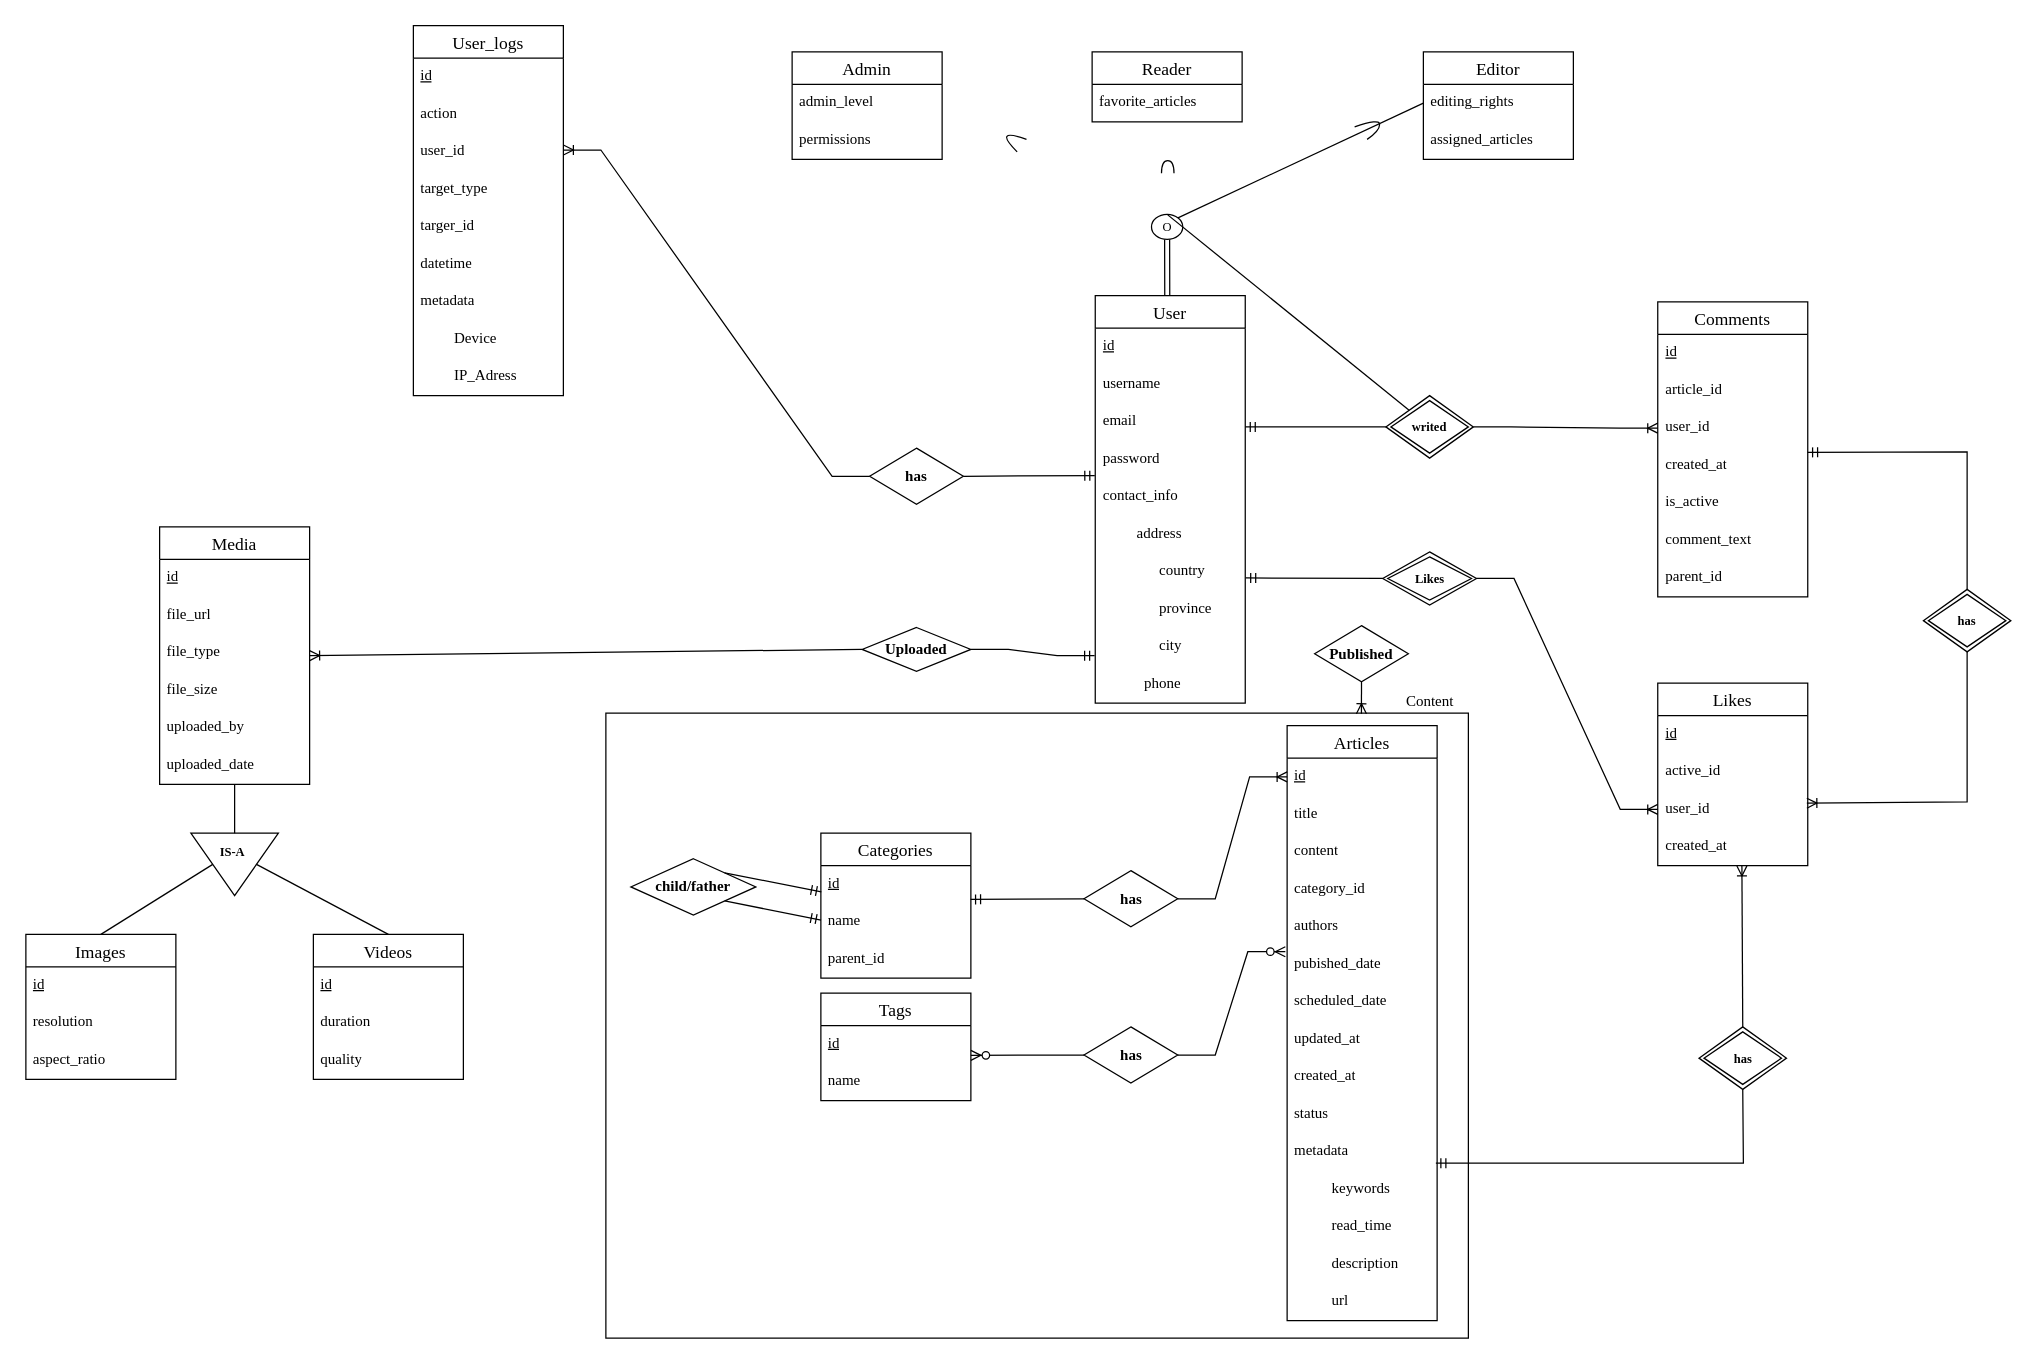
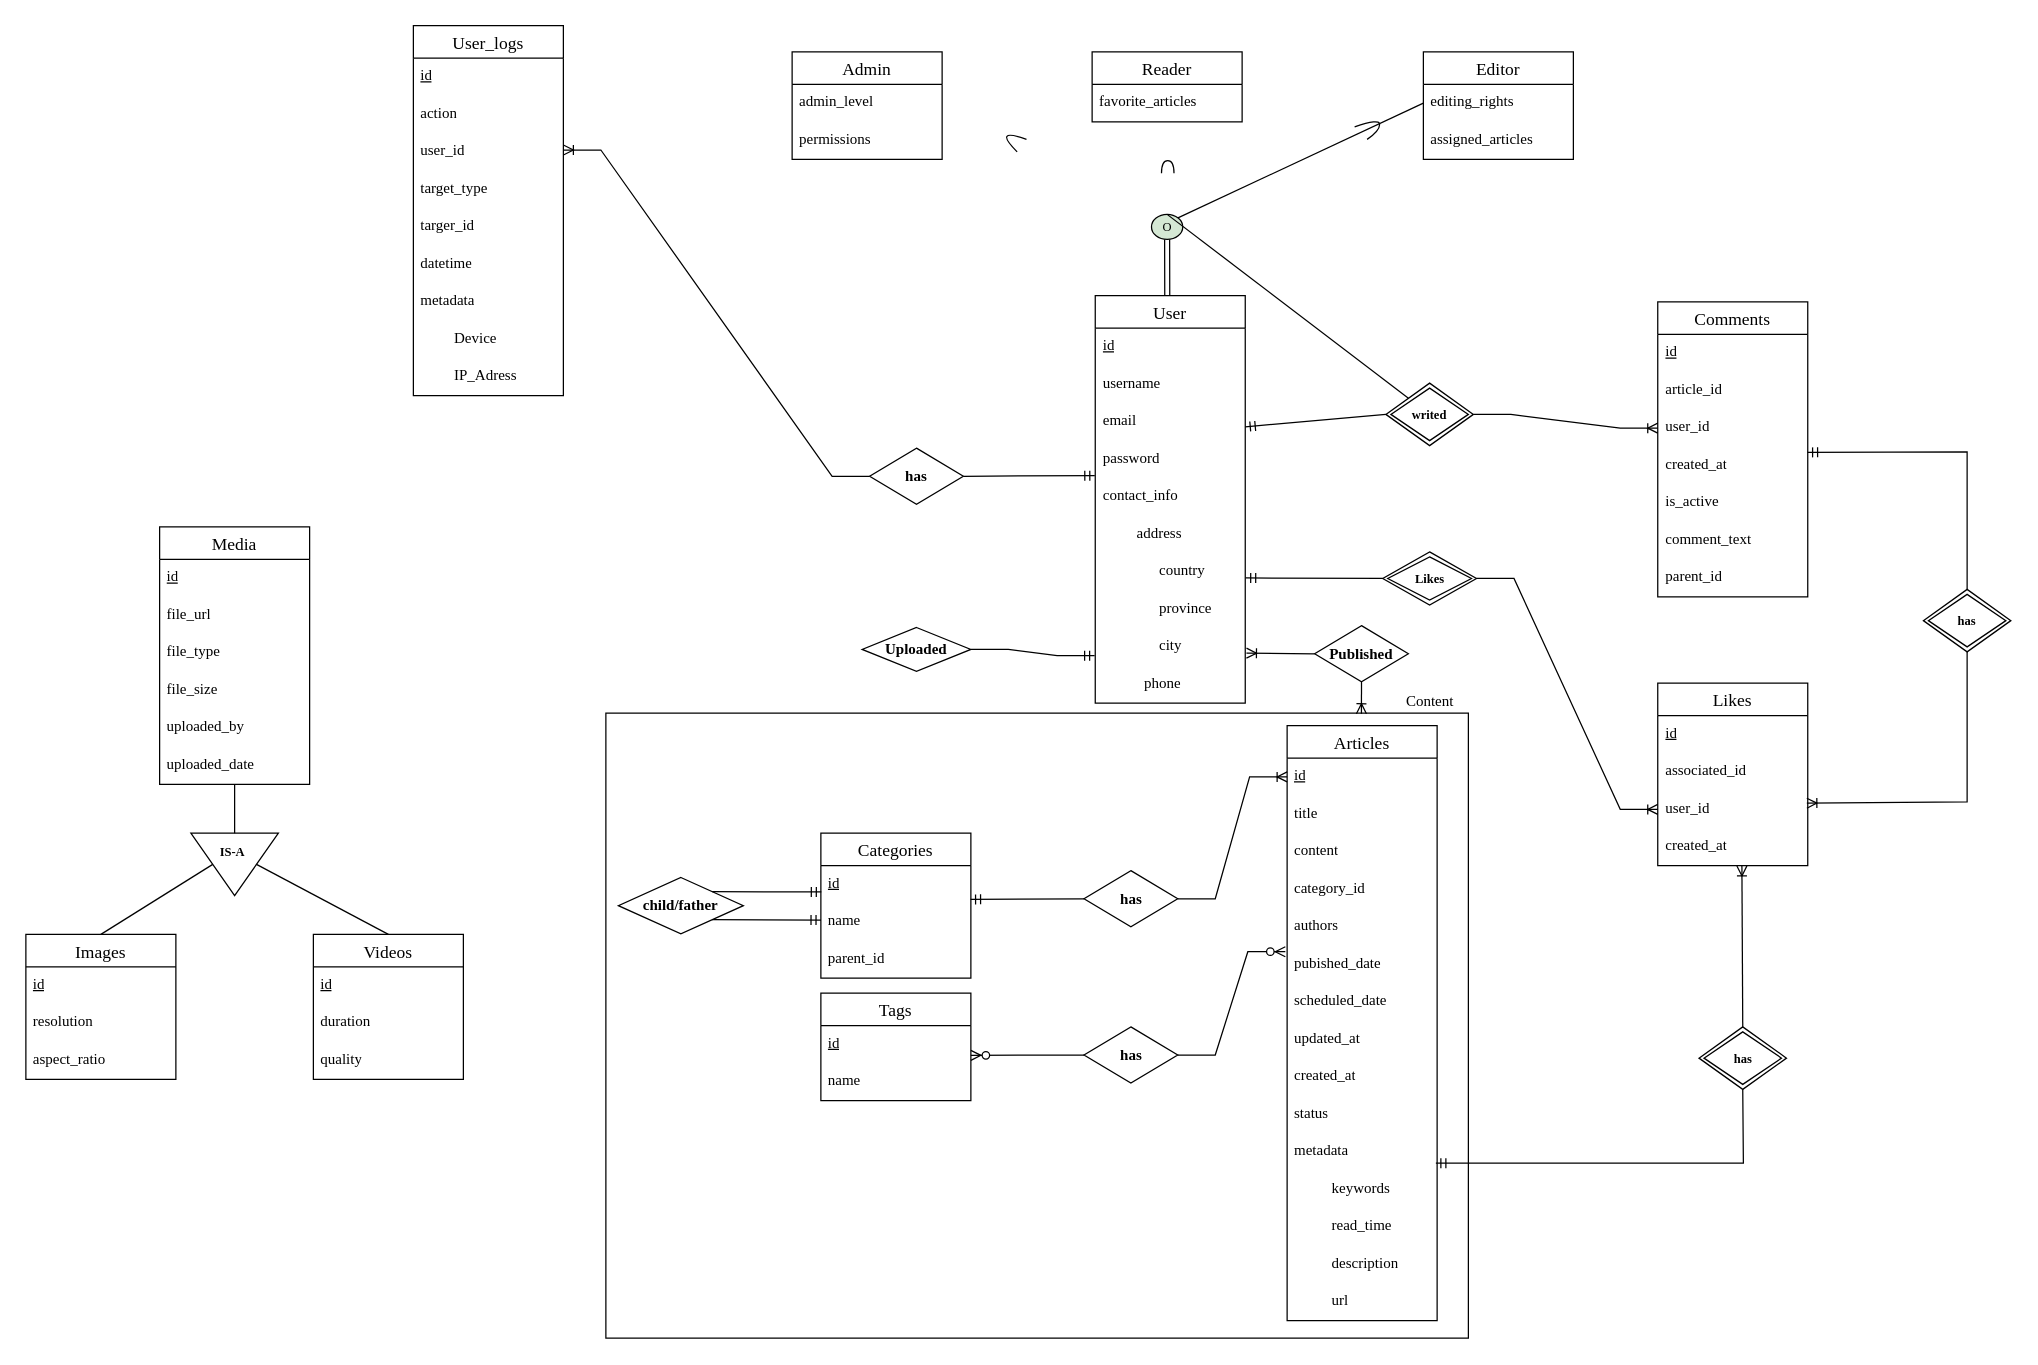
node "O": fillcolor #ffffff -> #d5e8d4
node "writed": moved (1429, 427) -> (1429, 414)
edge "Uploaded" -> "Media": removed
edge "Published" -> "city": added
node "active_id": label "active_id" -> "associated_id"
node "child/father": moved (693, 887) -> (681, 906)
